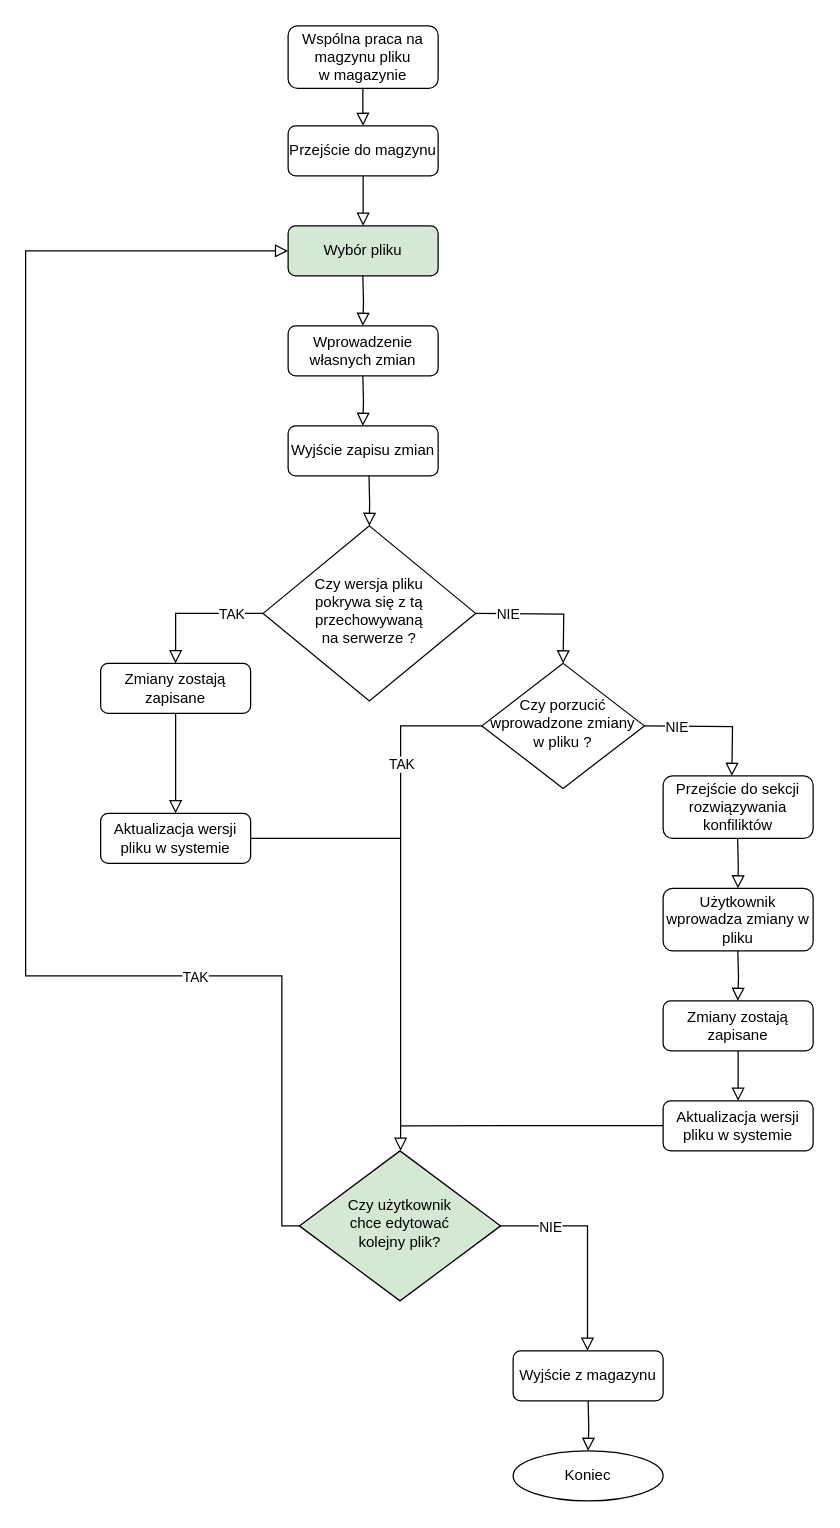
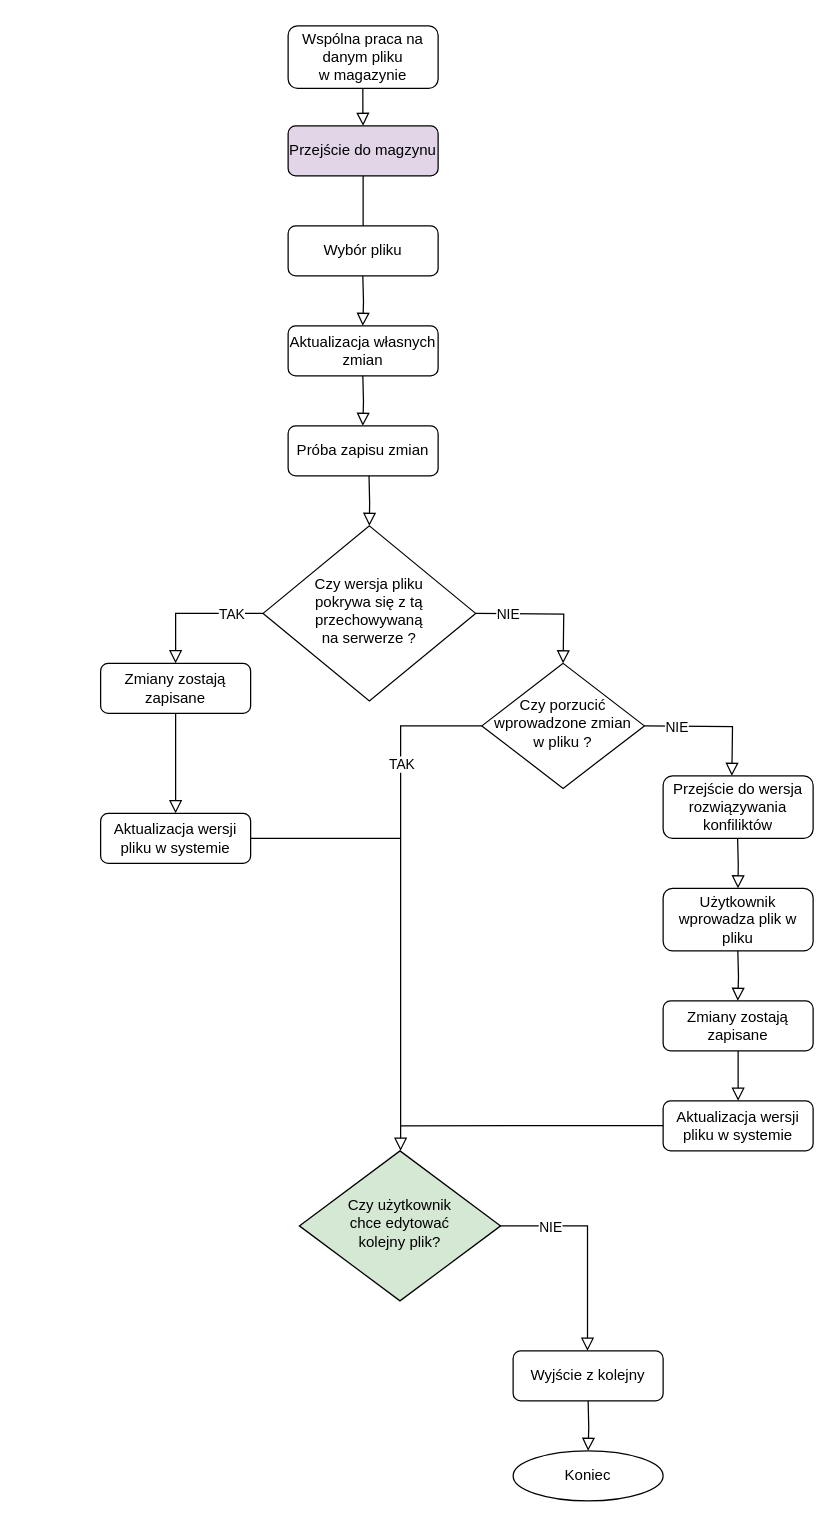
node "Wspólna praca na magzynu pliku w magazynie": label "Wspólna praca na magzynu pliku w magazynie" -> "Wspólna praca na danym pliku w magazynie"
node "Przejście do magzynu": fillcolor #ffffff -> #e1d5e7
edge "Przejście do magzynu" -> "Wybór pliku": arrowhead block -> none
node "Wybór pliku": fillcolor #d5e8d4 -> #ffffff
node "Wprowadzenie własnych zmian": label "Wprowadzenie własnych zmian" -> "Aktualizacja własnych zmian"
node "Wyjście zapisu zmian": label "Wyjście zapisu zmian" -> "Próba zapisu zmian"
node "Czy porzucić wprowadzone zmiany w pliku ?": label "Czy porzucić wprowadzone zmiany w pliku ?" -> "Czy porzucić wprowadzone zmian w pliku ?"
edge "Czy użytkownik chce edytować kolejny plik?" -> "Wybór pliku": removed, label "TAK"
node "Przejście do sekcji rozwiązywania konfiliktów": label "Przejście do sekcji rozwiązywania konfiliktów" -> "Przejście do wersja rozwiązywania konfiliktów"
node "Użytkownik wprowadza zmiany w pliku": label "Użytkownik wprowadza zmiany w pliku" -> "Użytkownik wprowadza plik w pliku"
node "Wyjście z magazynu": label "Wyjście z magazynu" -> "Wyjście z kolejny"
